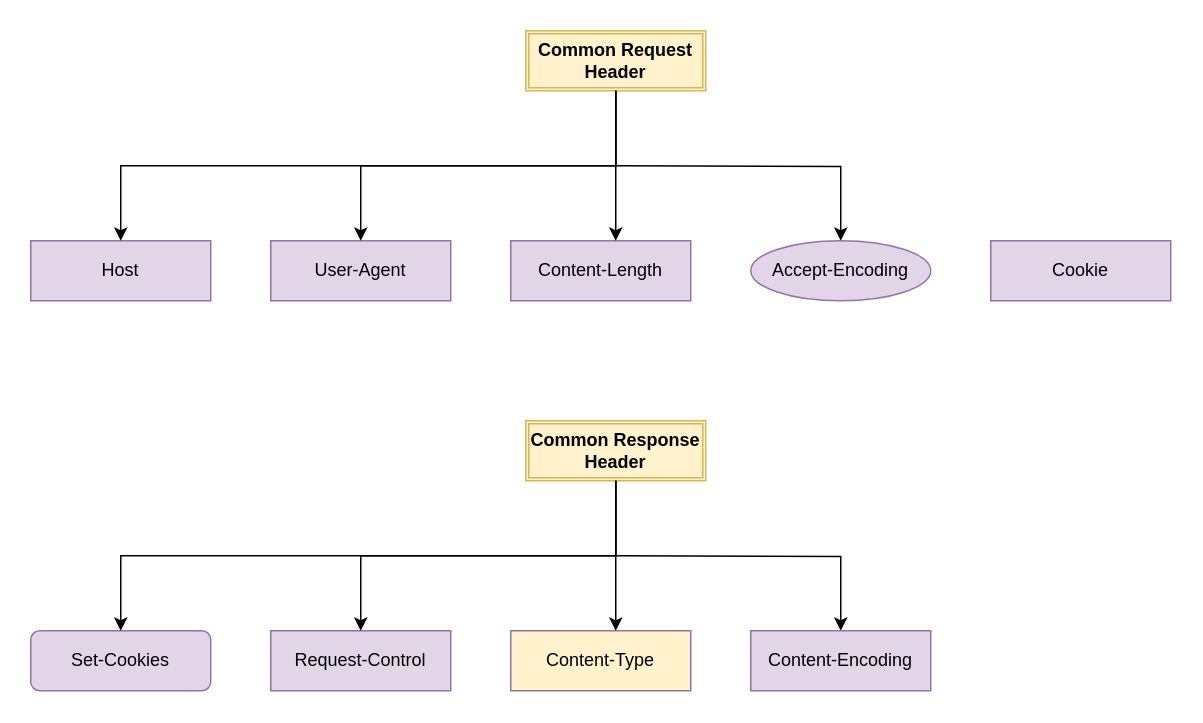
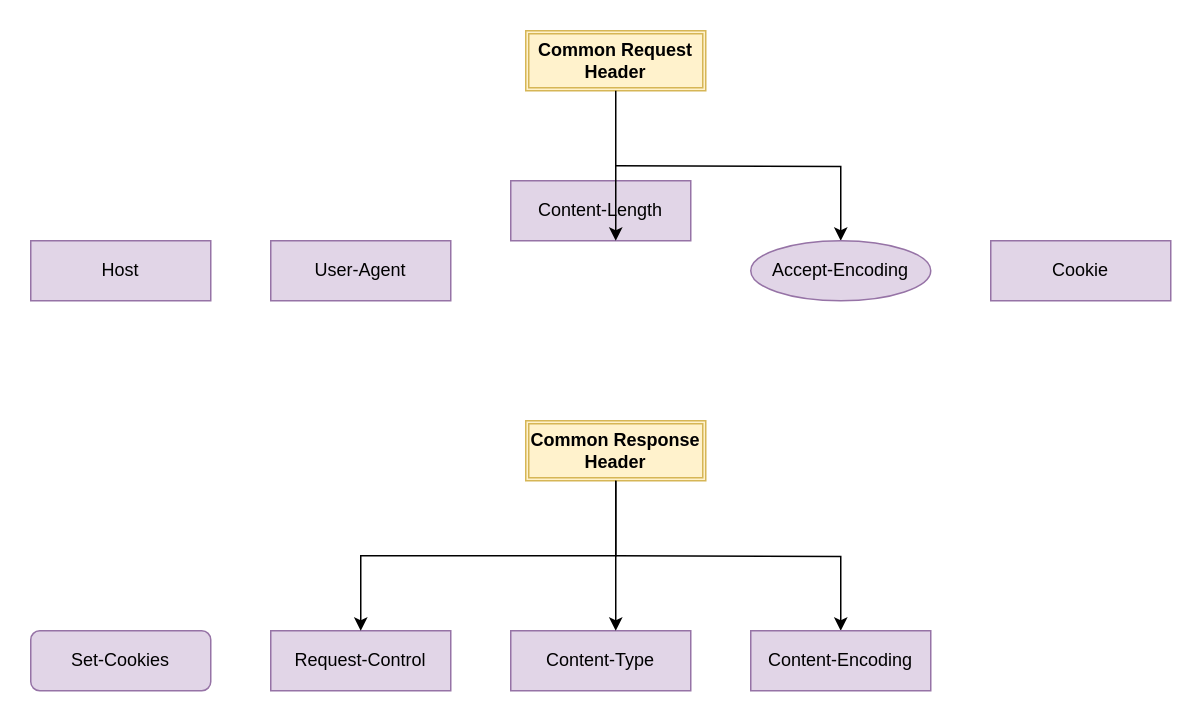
edge "Common Request Header" -> "Host": removed
edge "Common Request Header" -> "User-Agent": removed
node "Content-Length": moved (601, 271) -> (601, 211)
edge "Common Response Header" -> "Set-Cookies": removed
node "Content-Type": fillcolor #fff2cc -> #e1d5e7
